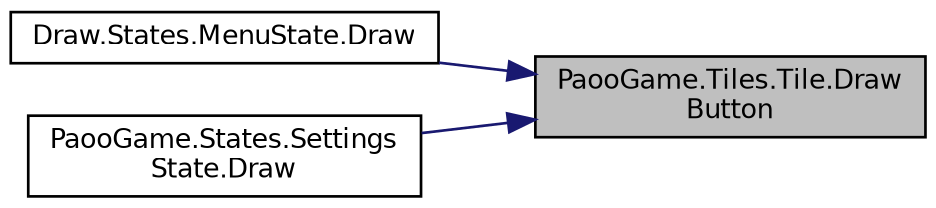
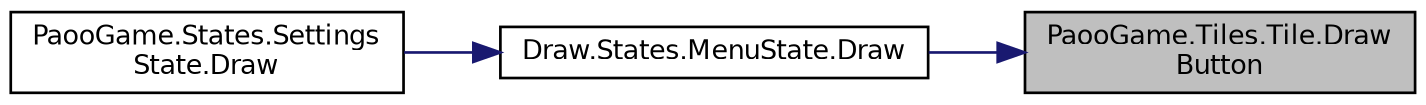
edge "PaooGame.States.Settings State.Draw" -> "PaooGame.Tiles.Tile.Draw Button": now "PaooGame.States.Settings State.Draw" -> "Draw.States.MenuState.Draw"
